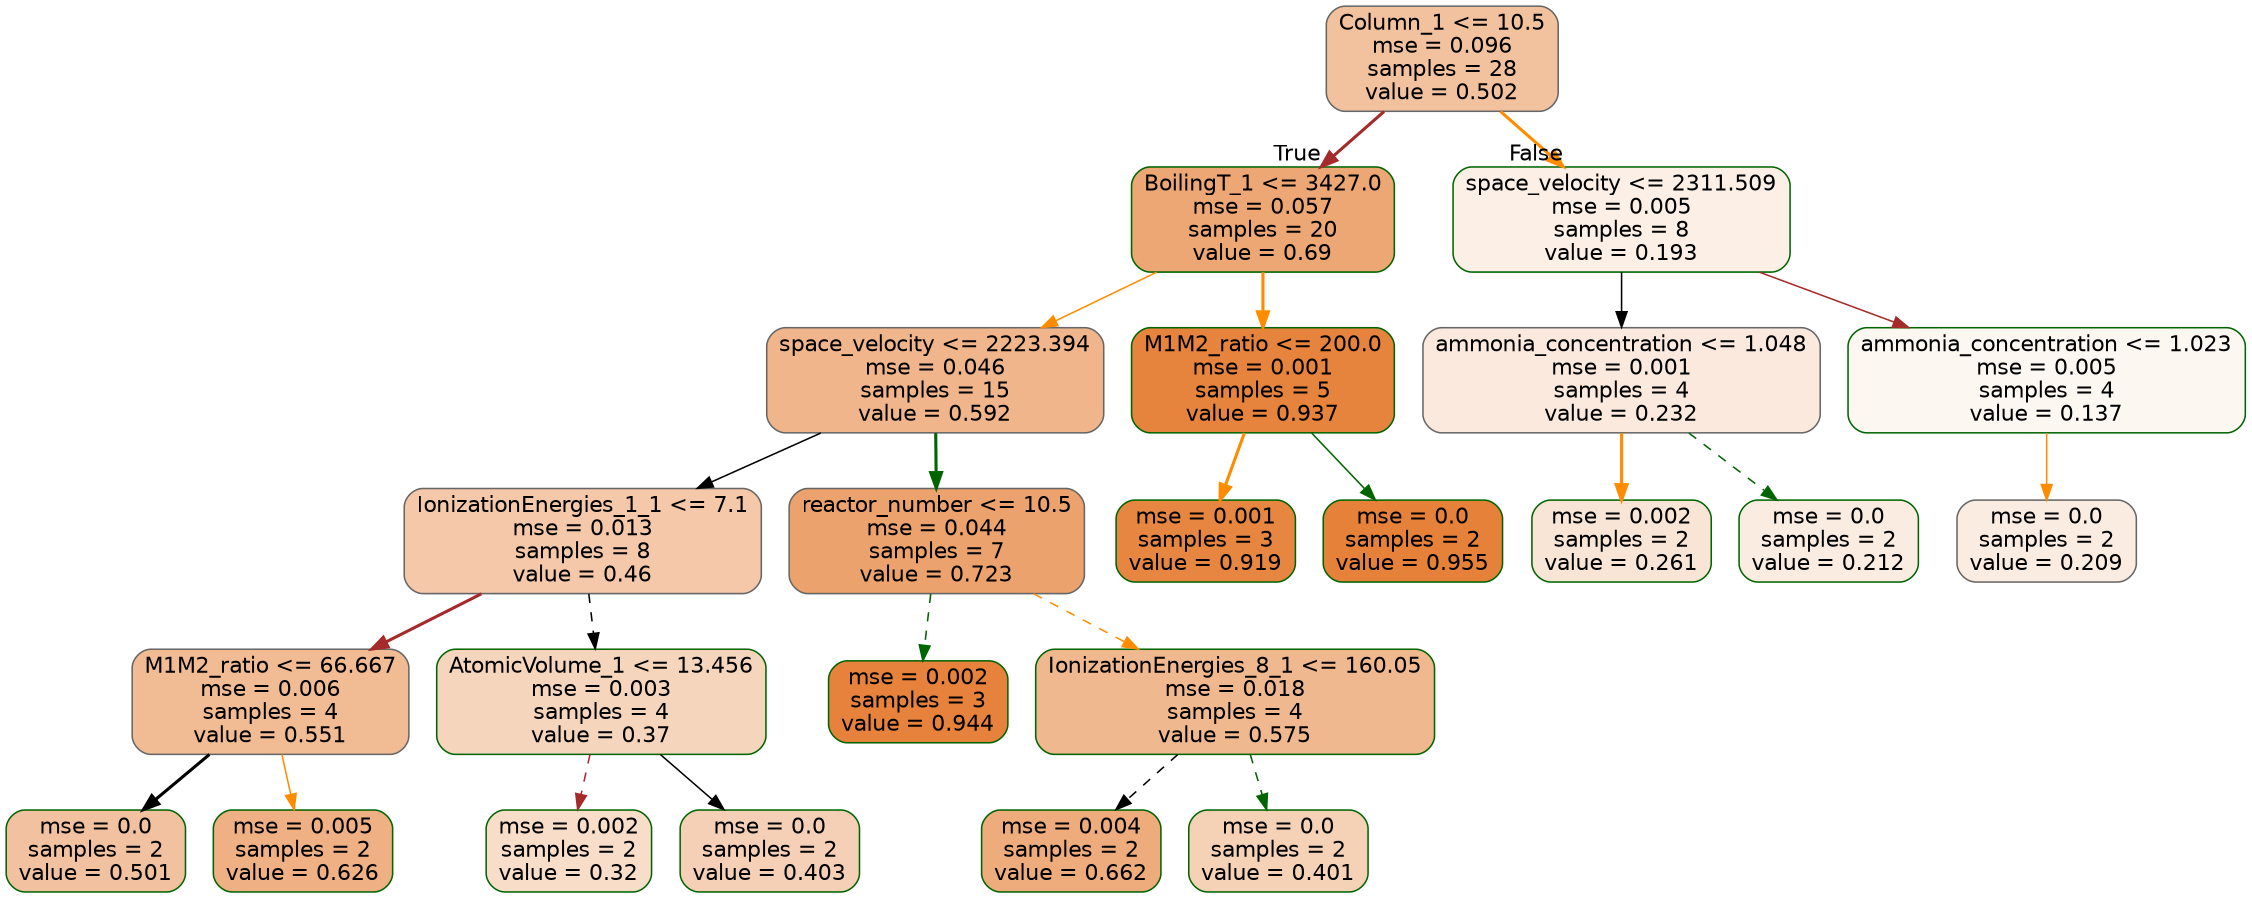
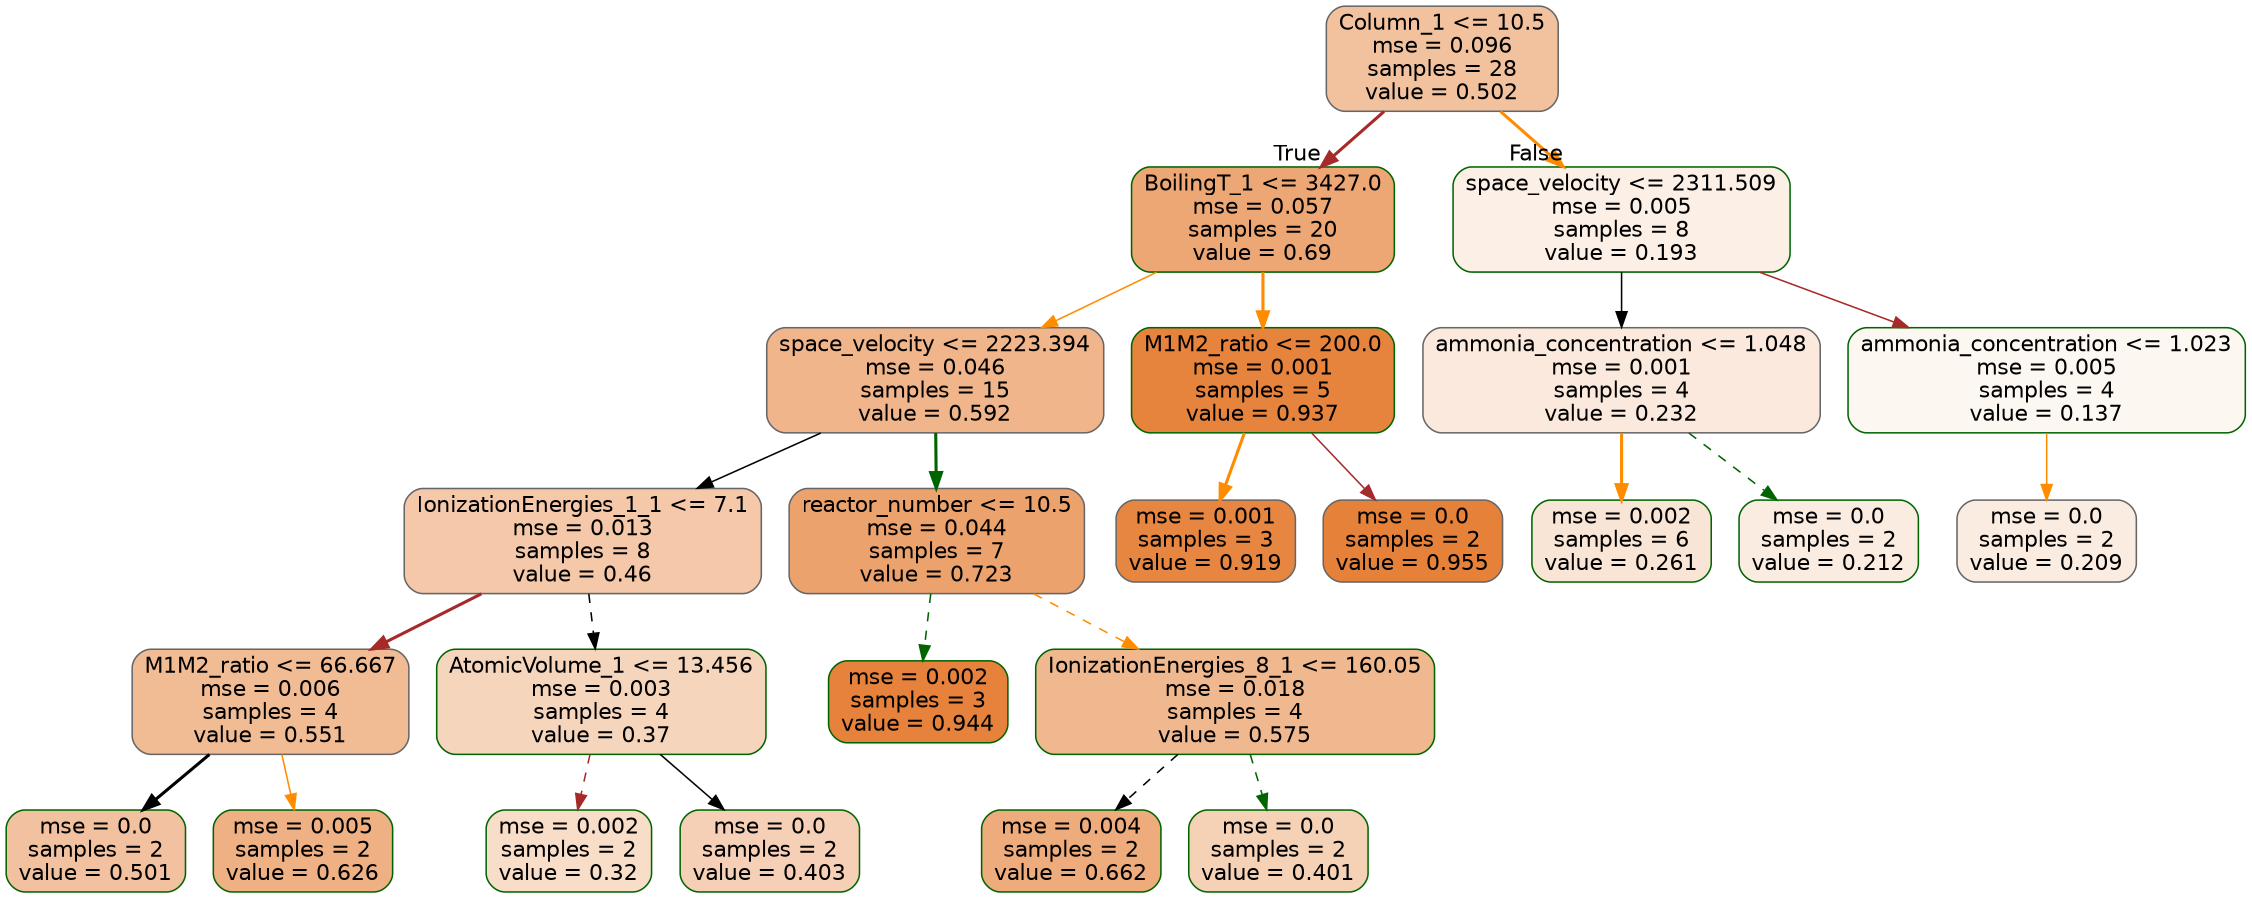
edge "M1M2_ratio <= 200.0 mse = 0.001 samples = 5 value = 0.937" -> "mse = 0.0 samples = 2 value = 0.955": color darkgreen -> brown
node "mse = 0.001 samples = 3 value = 0.919": color darkgreen -> gray40
node "mse = 0.0 samples = 2 value = 0.955": color darkgreen -> gray40
node "mse = 0.002 samples = 2 value = 0.261": label "mse = 0.002 samples = 2 value = 0.261" -> "mse = 0.002 samples = 6 value = 0.261"
